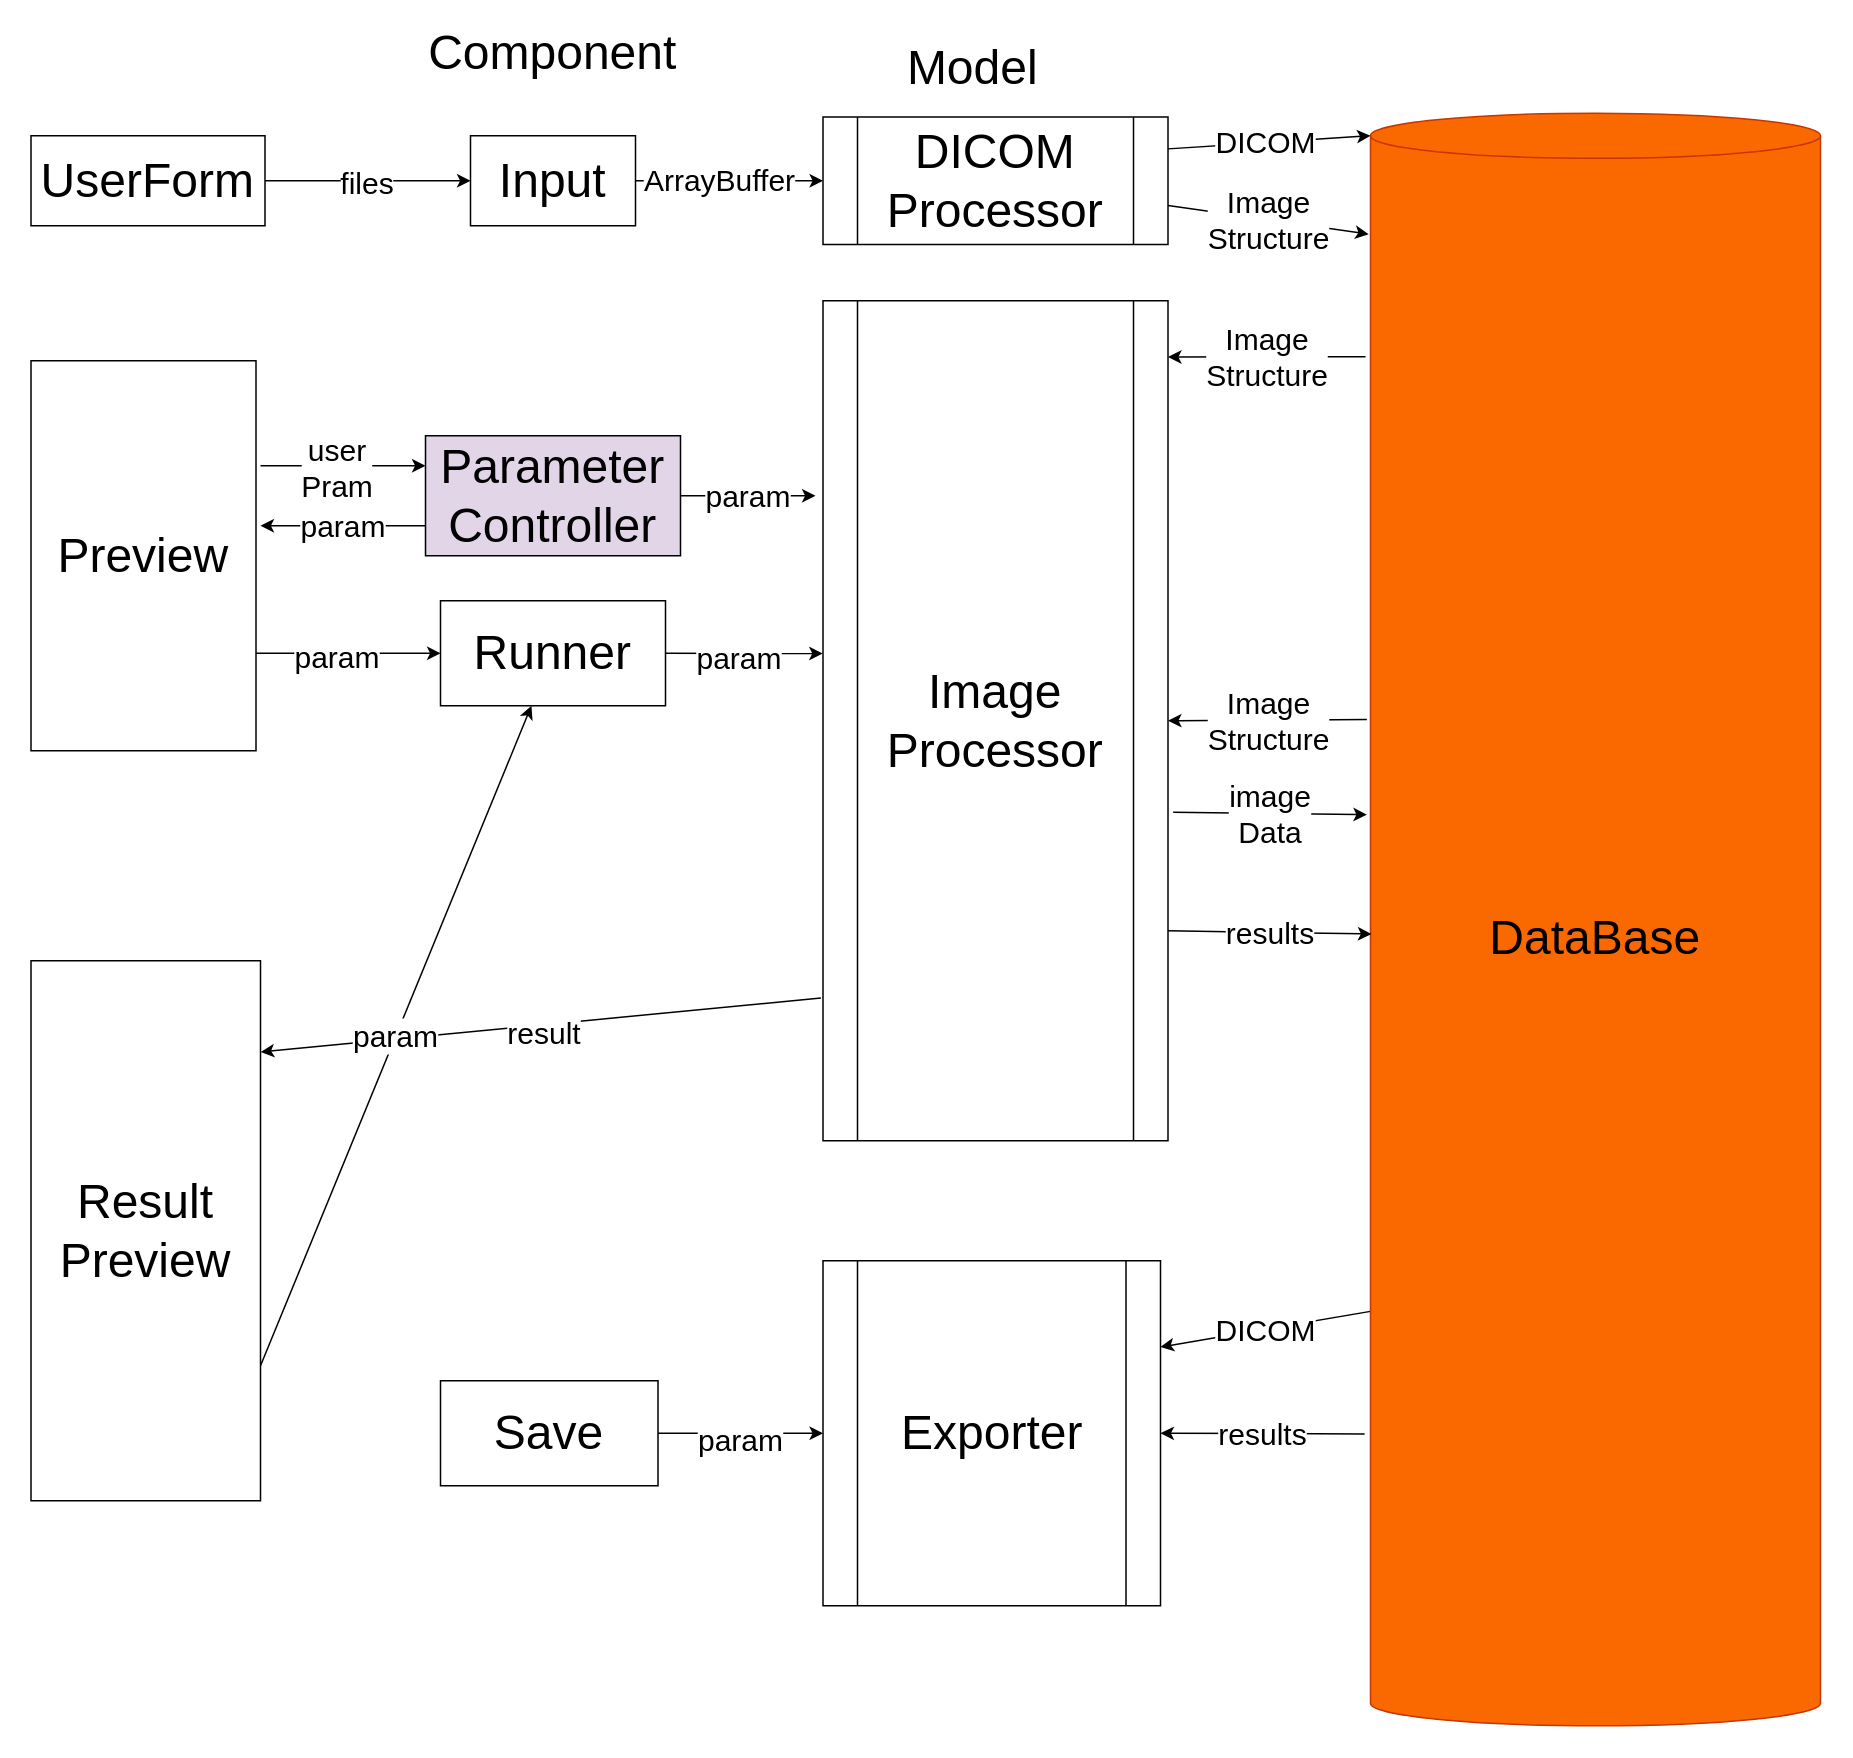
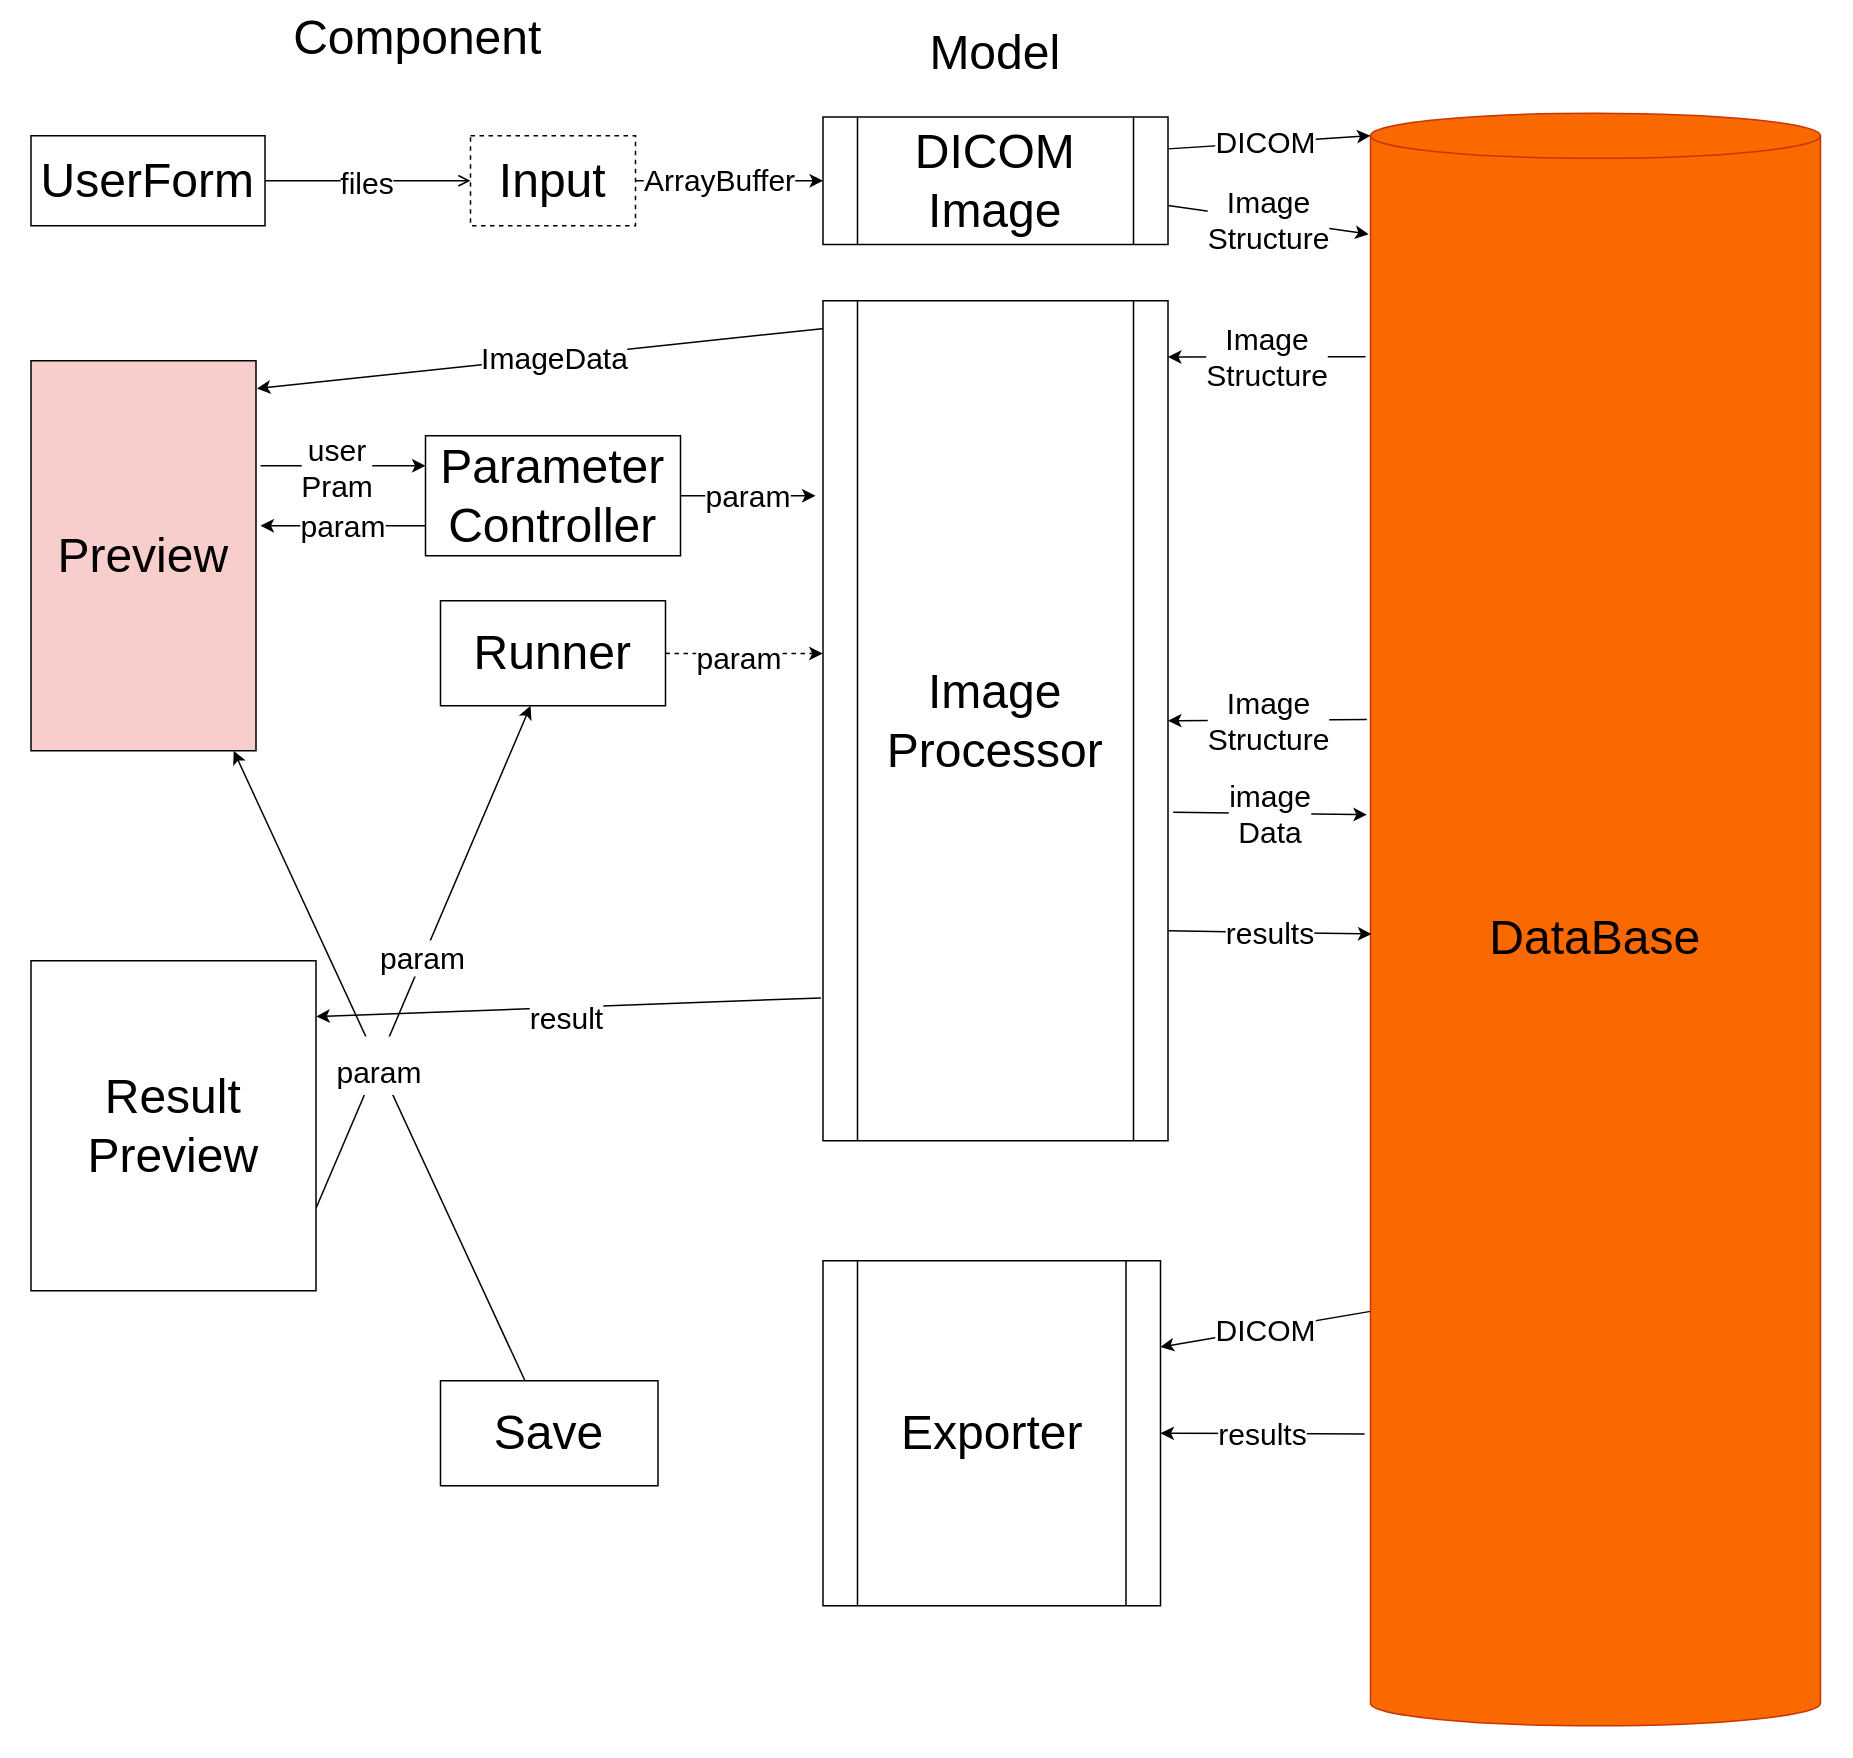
node "Component": moved (553, 53) -> (418, 38)
node "Model": moved (973, 68) -> (995, 53)
edge "UserForm" -> "Input": arrowhead classic -> open
node "Input": style solid -> dashed
node "DICOM Processor": label "DICOM Processor" -> "DICOM Image"
edge "ImageProcessor" -> "Preview": added, label "ImageData"
node "ParameterController": fillcolor #e1d5e7 -> #ffffff
node "Preview": fillcolor #ffffff -> #f8cecc
edge "Preview" -> "Runner": removed, label "param"
edge "Runner" -> "ImageProcessor": style solid -> dashed
node "Result Preview": size 230x540 -> 285x330
edge "Save" -> "Exporter": now "Save" -> "Preview"
